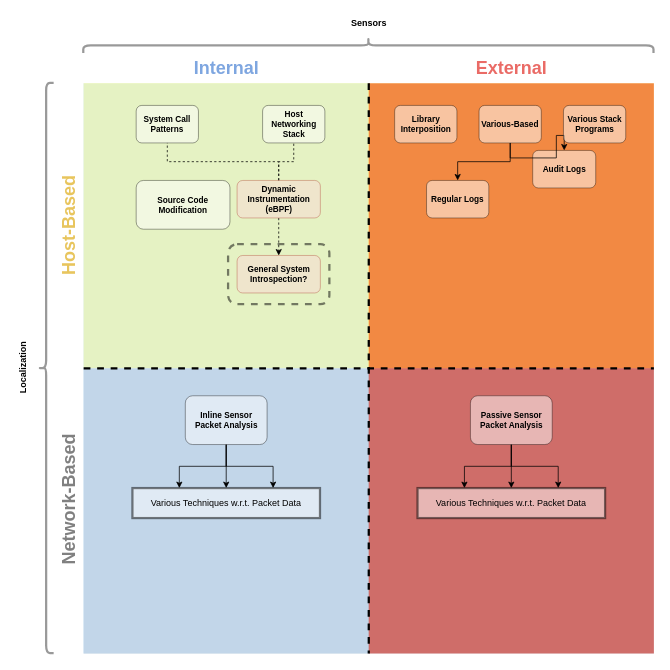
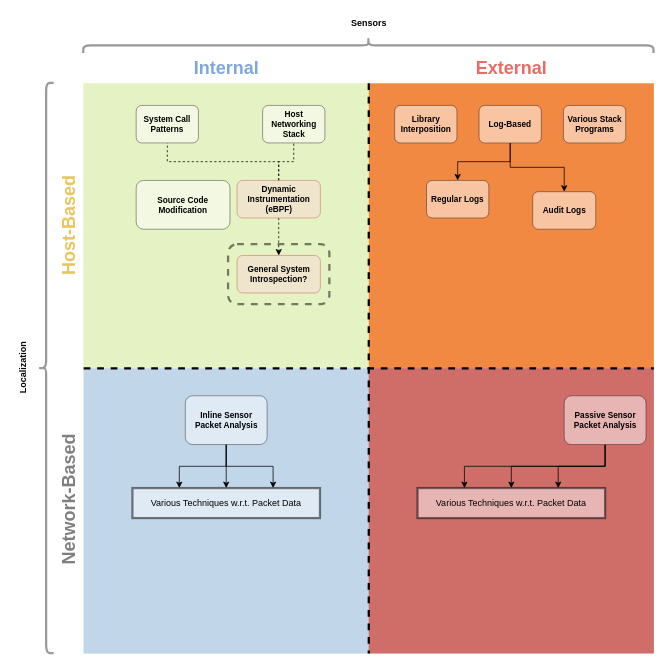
node "Various-Based": label "Various-Based" -> "Log-Based"
node "Audit Logs": moved (564, 169) -> (564, 210)
node "Passive SensorPacket Analysis": moved (511, 420) -> (605, 420)
